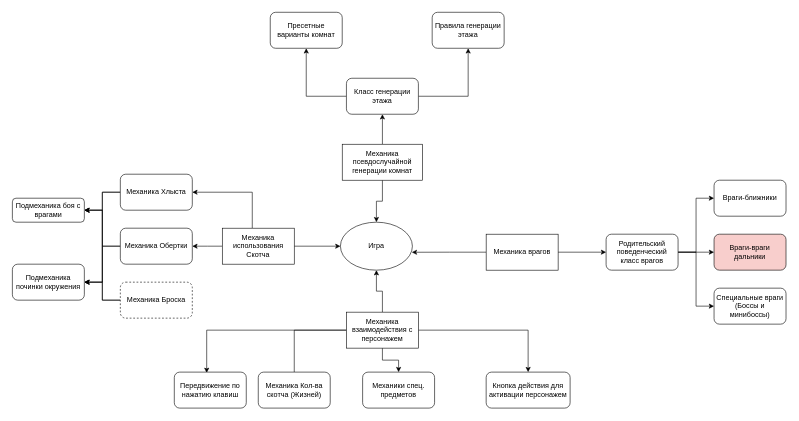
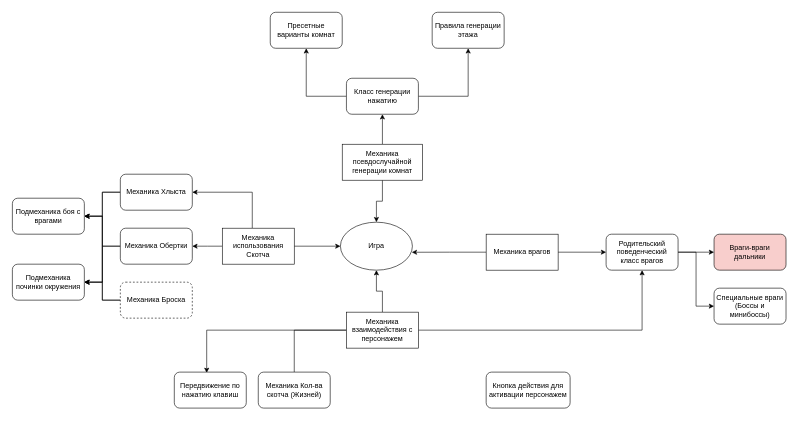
node "Класс генерации этажа": label "Класс генерации этажа" -> "Класс генерации нажатию"
edge "Родительский поведенческий класс врагов" -> "Враги-ближники": removed
node "Враги-ближники": removed
node "Подмеханика боя с врагами": size 72x24 -> 72x36
edge "Механика взаимодействия с персонажем" -> "Механики спец. предметов": removed
edge "Механика взаимодействия с персонажем" -> "Кнопка действия для активации персонажем": now "Механика взаимодействия с персонажем" -> "Родительский поведенческий класс врагов"
node "Механики спец. предметов": removed
